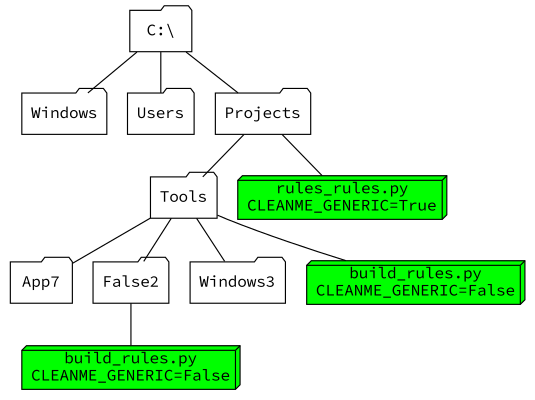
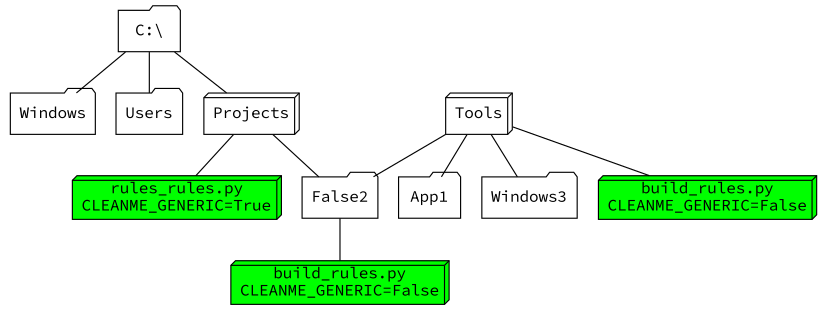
node "Projects": shape folder -> box3d
edge "Projects" -- "Tools": now "Projects" -- "False2"
node "Tools": shape folder -> box3d
node "App7": label "App7" -> "App1"
